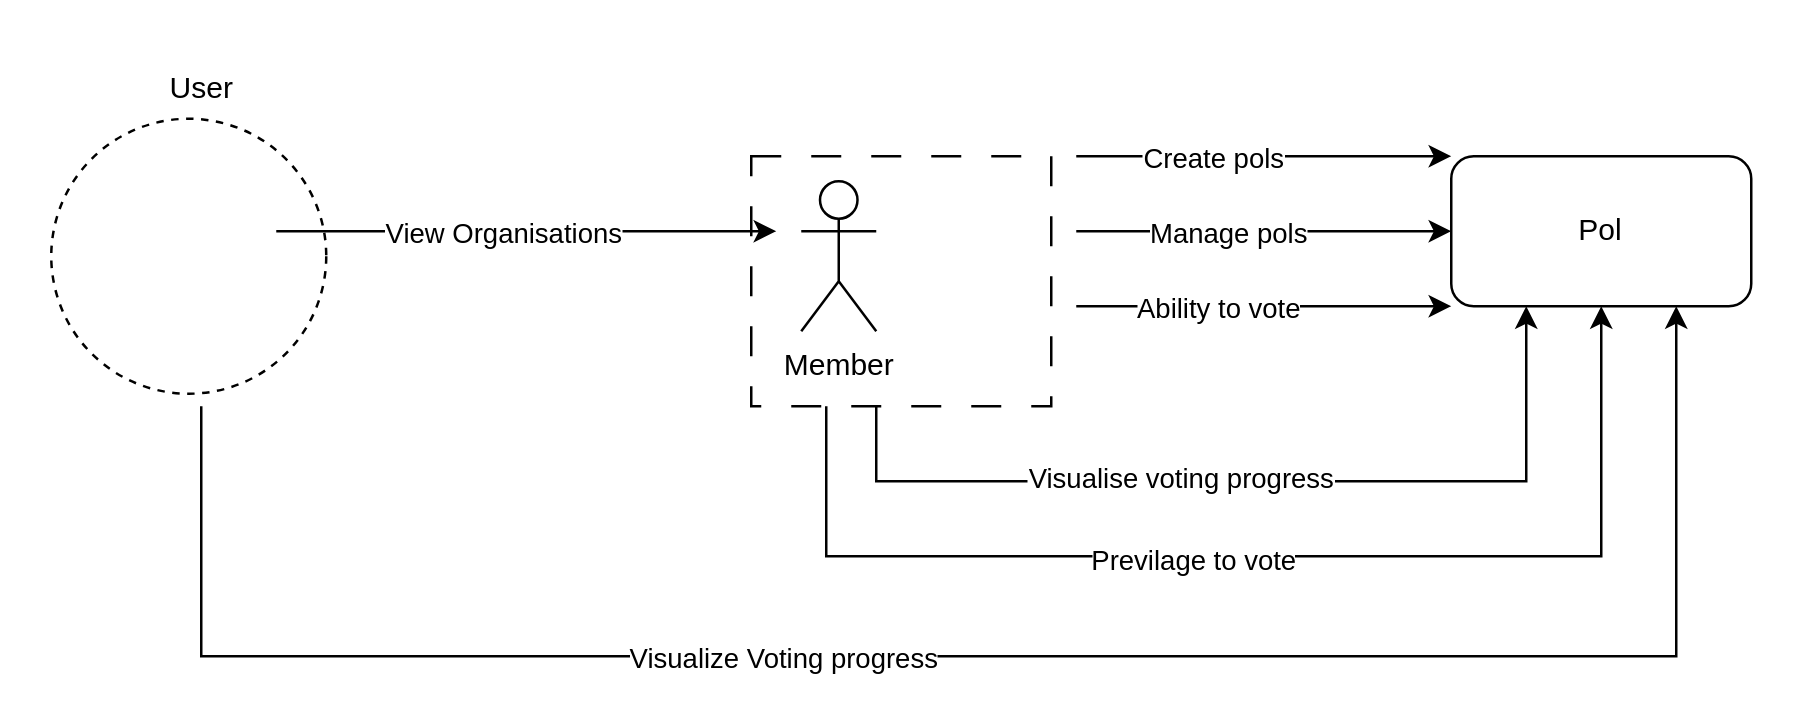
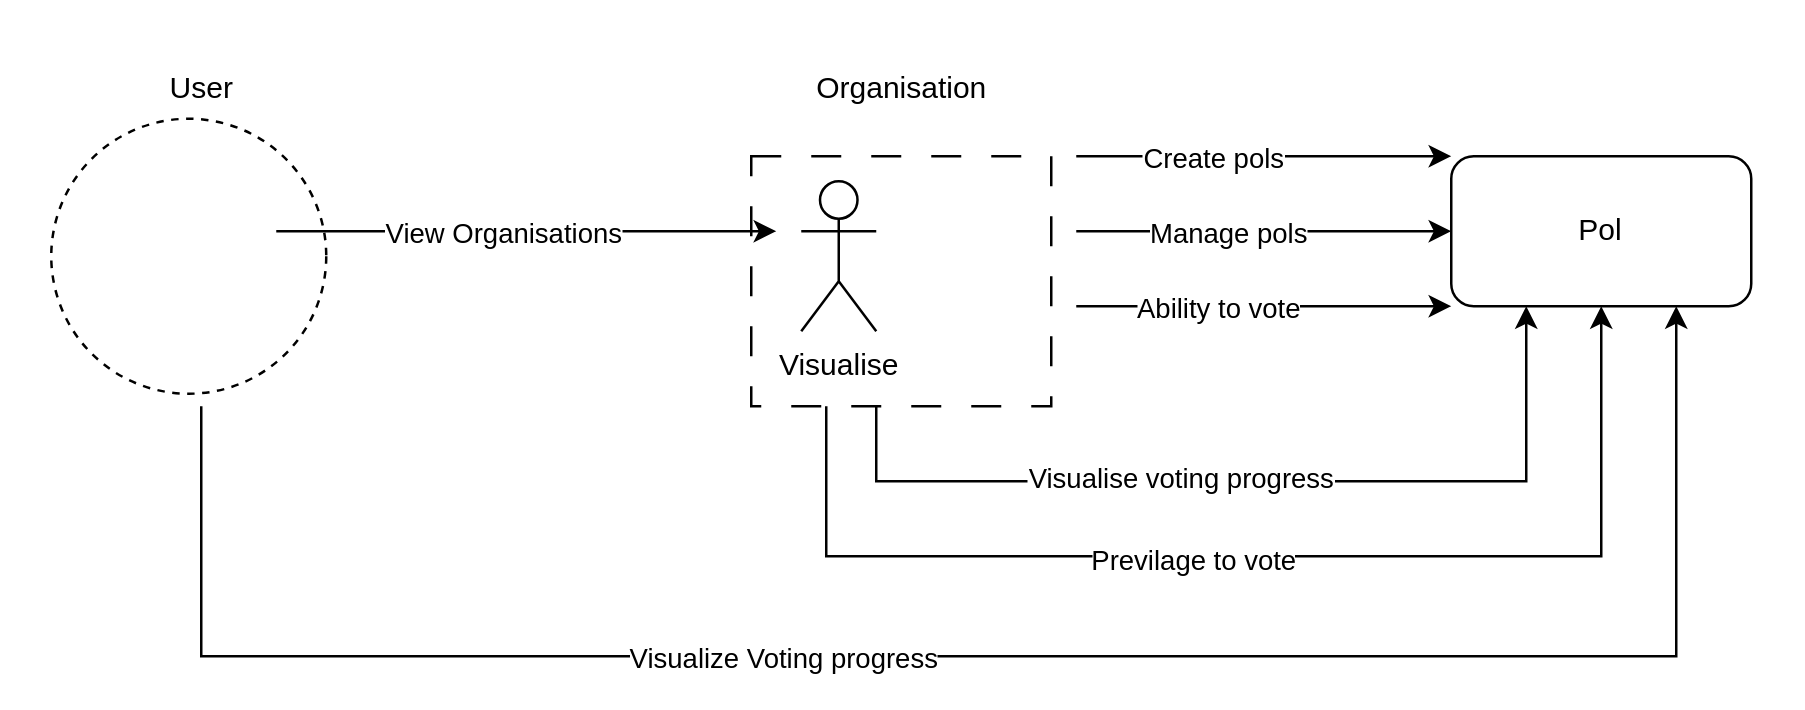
node "Organisation": added
node "Member": label "Member" -> "Visualise"
